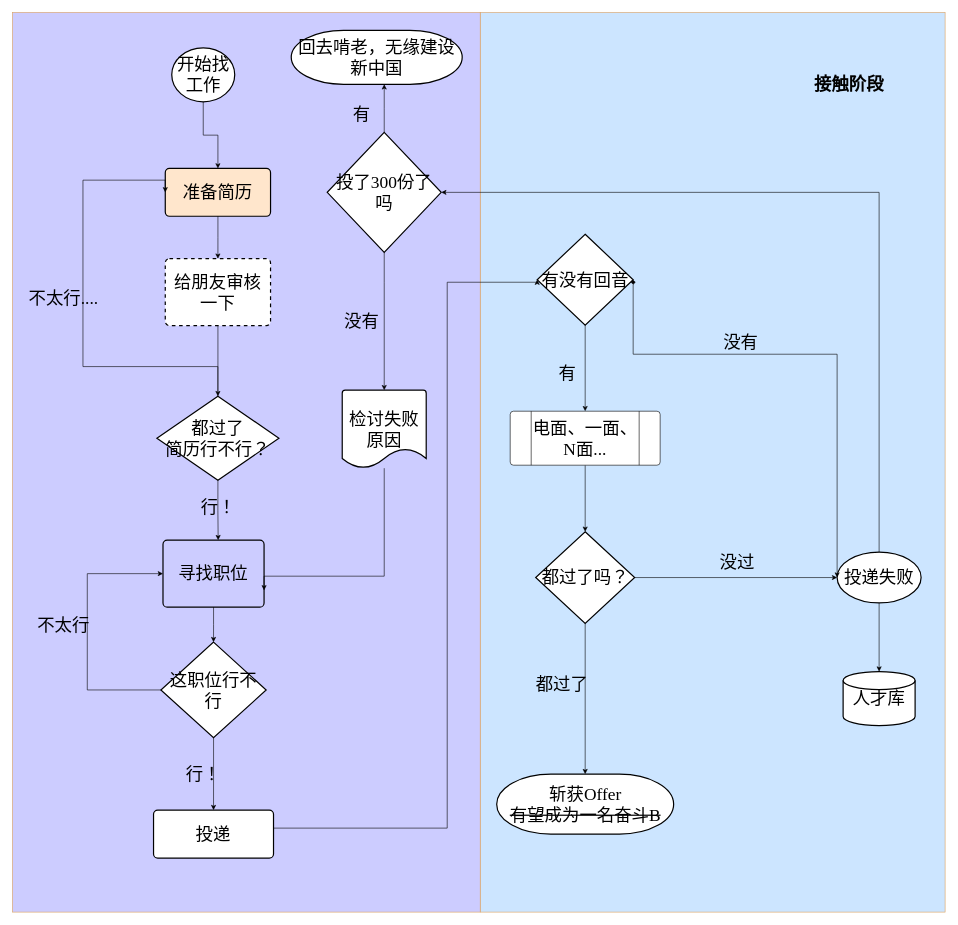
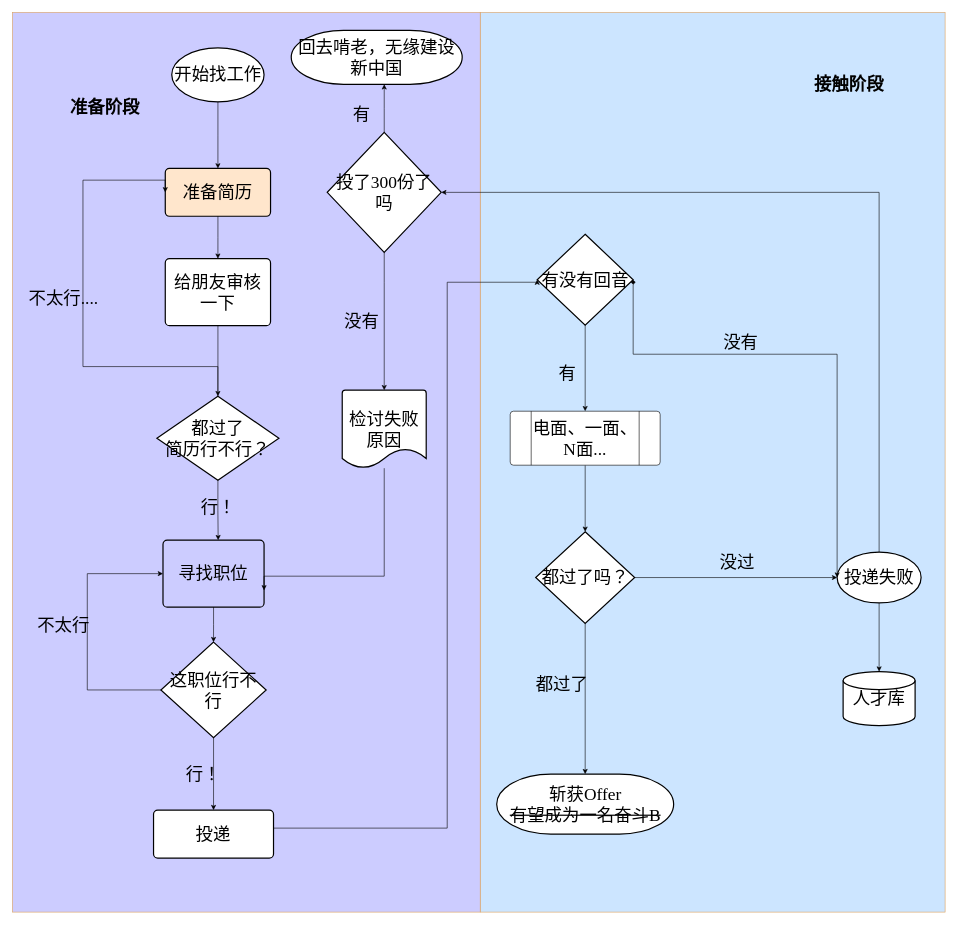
node "开始找工作": size 63x54 -> 92x54
node "准备阶段": added
node "给朋友审核一下": style dashed -> solid
